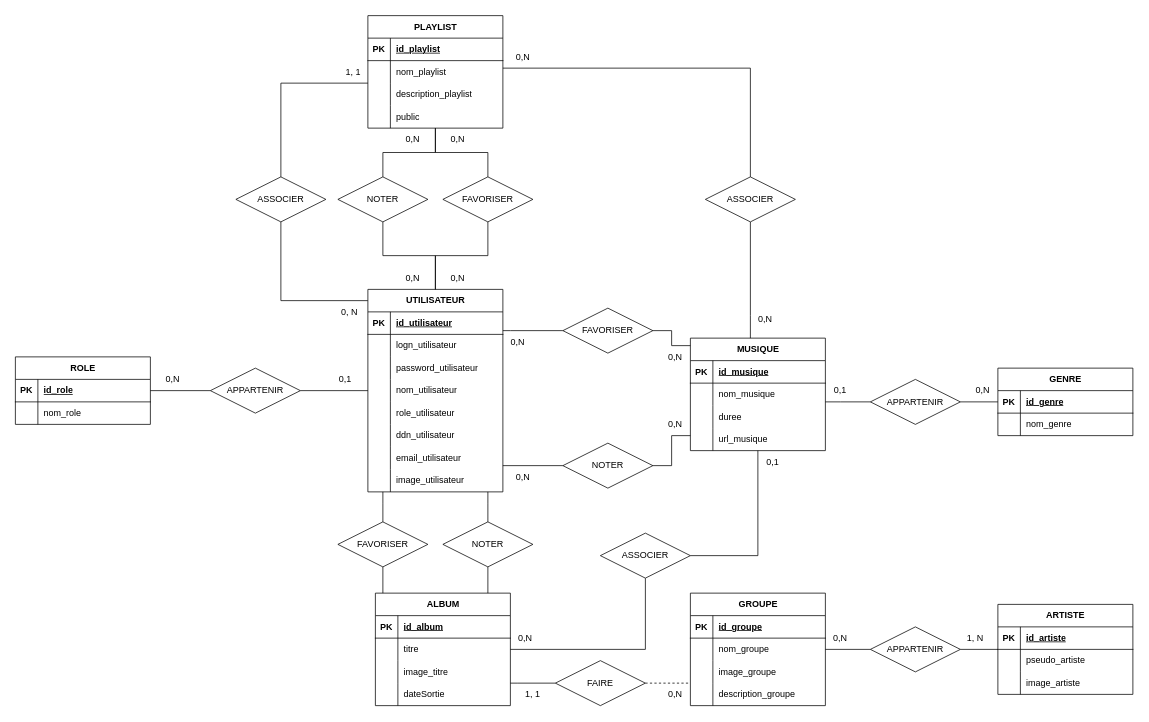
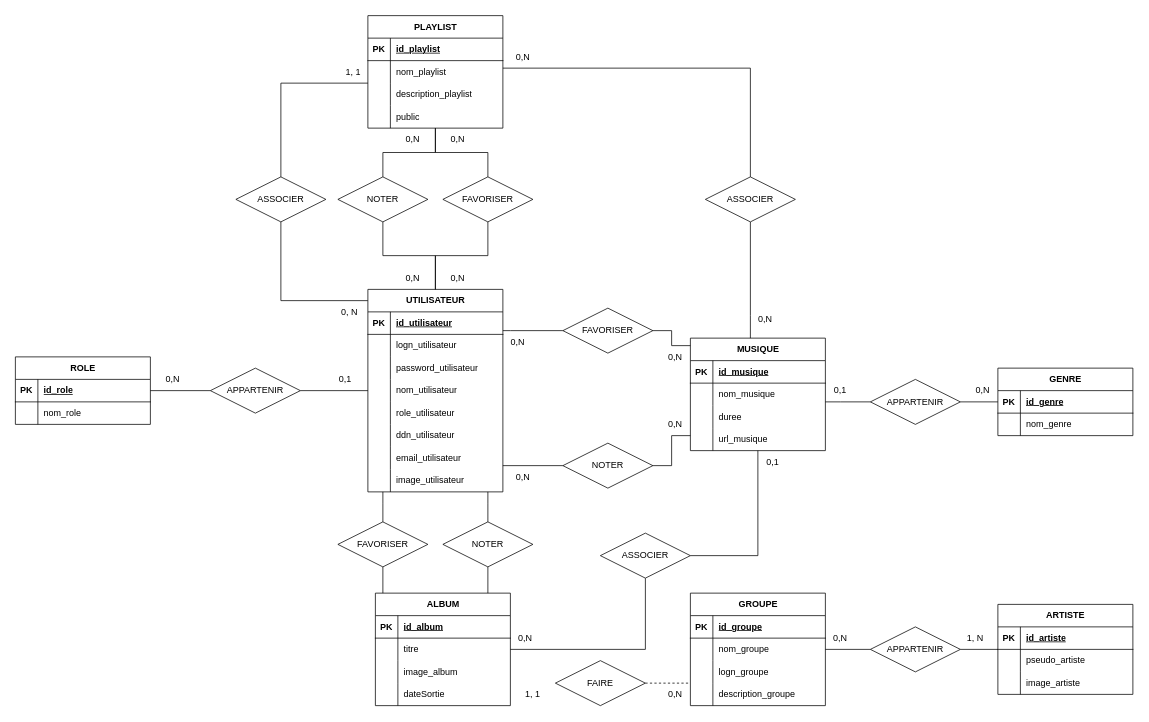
node "image_titre": label "image_titre" -> "image_album"
node "image_groupe": label "image_groupe" -> "logn_groupe"
edge "ALBUM" -- "FAIRE": removed
